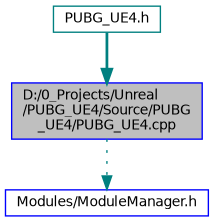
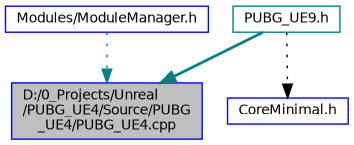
node "PUBG_UE4.h": label "PUBG_UE4.h" -> "PUBG_UE9.h"
node "CoreMinimal.h": added
edge "D:/0_Projects/Unreal /PUBG_UE4/Source/PUBG _UE4/PUBG_UE4.cpp" -> "Modules/ModuleManager.h": reversed
